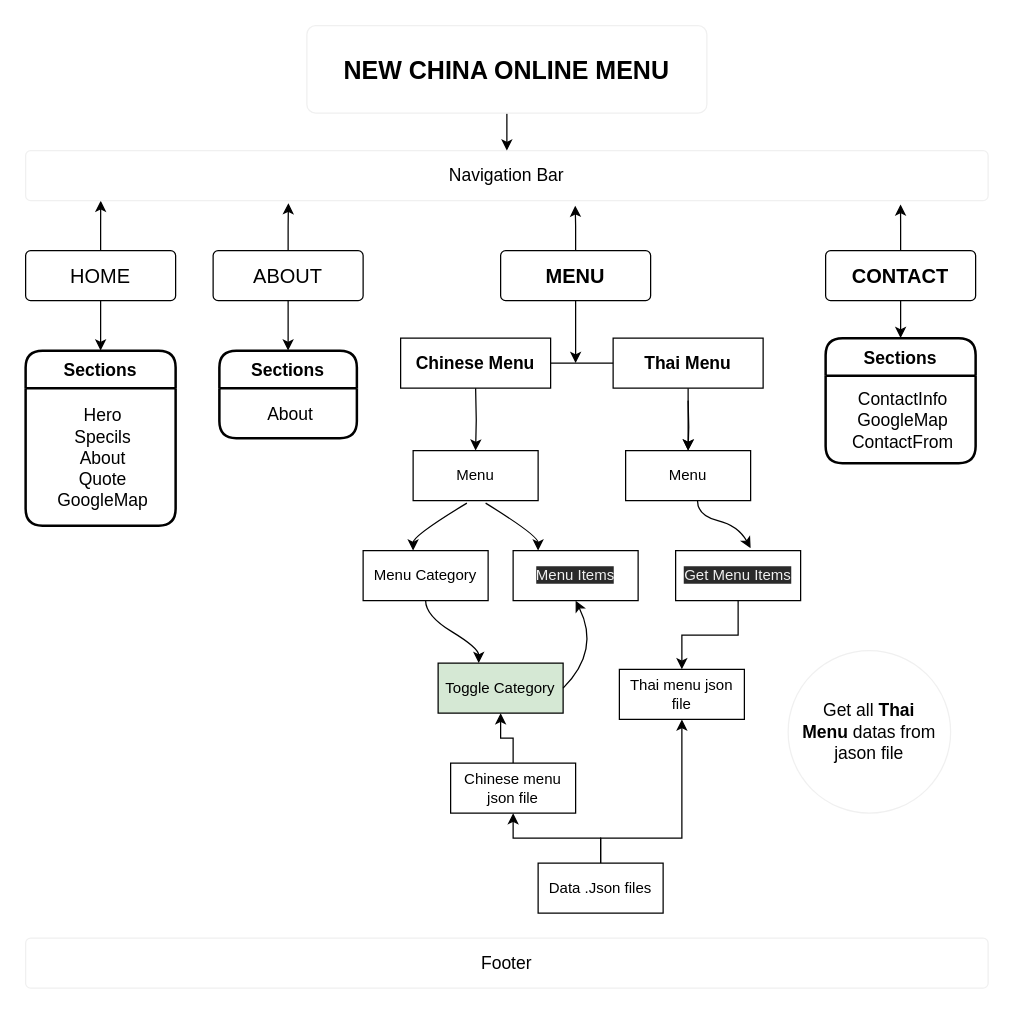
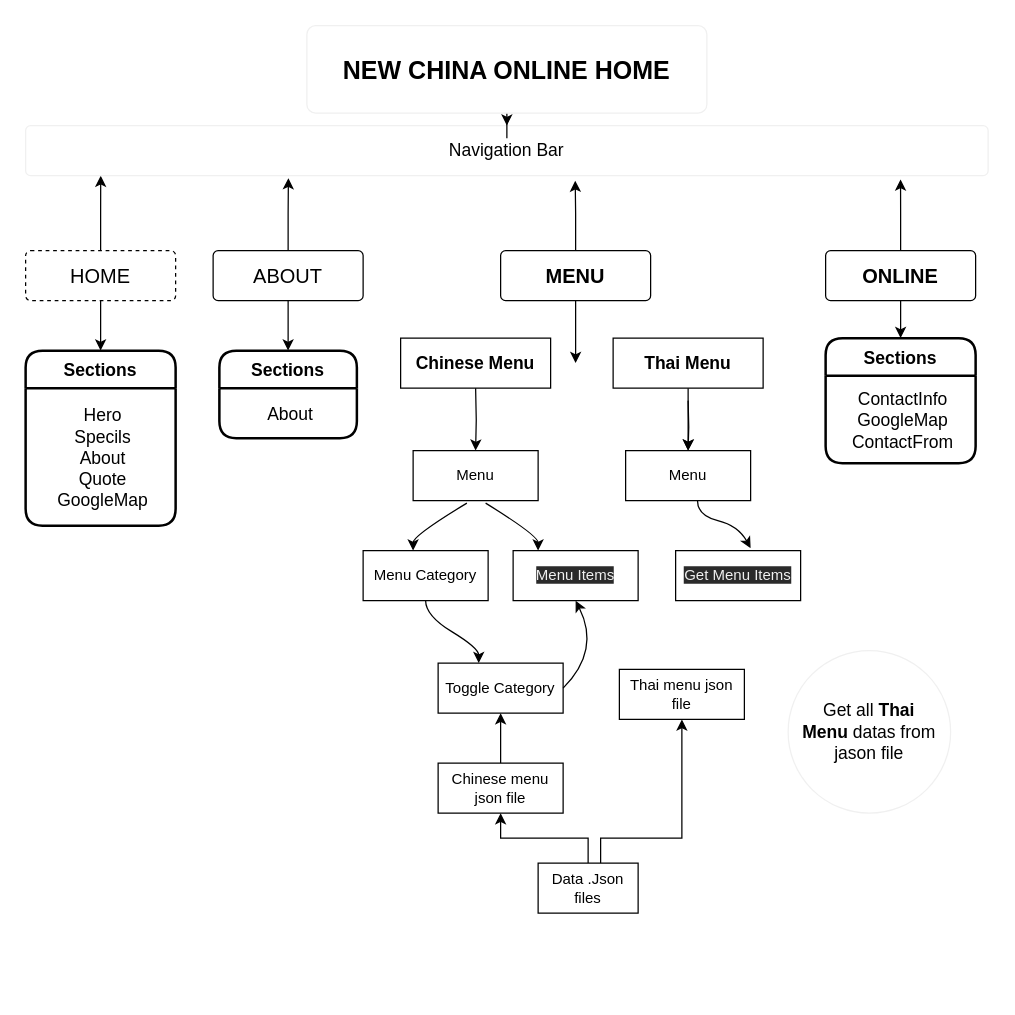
node "NEW CHINA ONLINE MENU": label "NEW CHINA ONLINE MENU" -> "NEW CHINA ONLINE HOME"
node "Navigation Bar": moved (507, 176) -> (507, 151)
node "HOME": style solid -> dashed
node "CONTACT": label "CONTACT" -> "ONLINE"
edge "Chinese Menu" -- "Thai Menu": removed
edge "Get Menu Items" -> "Thai menu json file": removed
node "Toggle Category": fillcolor #d5e8d4 -> #ffffff
node "Chinese menu json file": moved (513, 788) -> (501, 788)
node "Data .Json files": size 125x50 -> 100x50
node "Footer": removed
